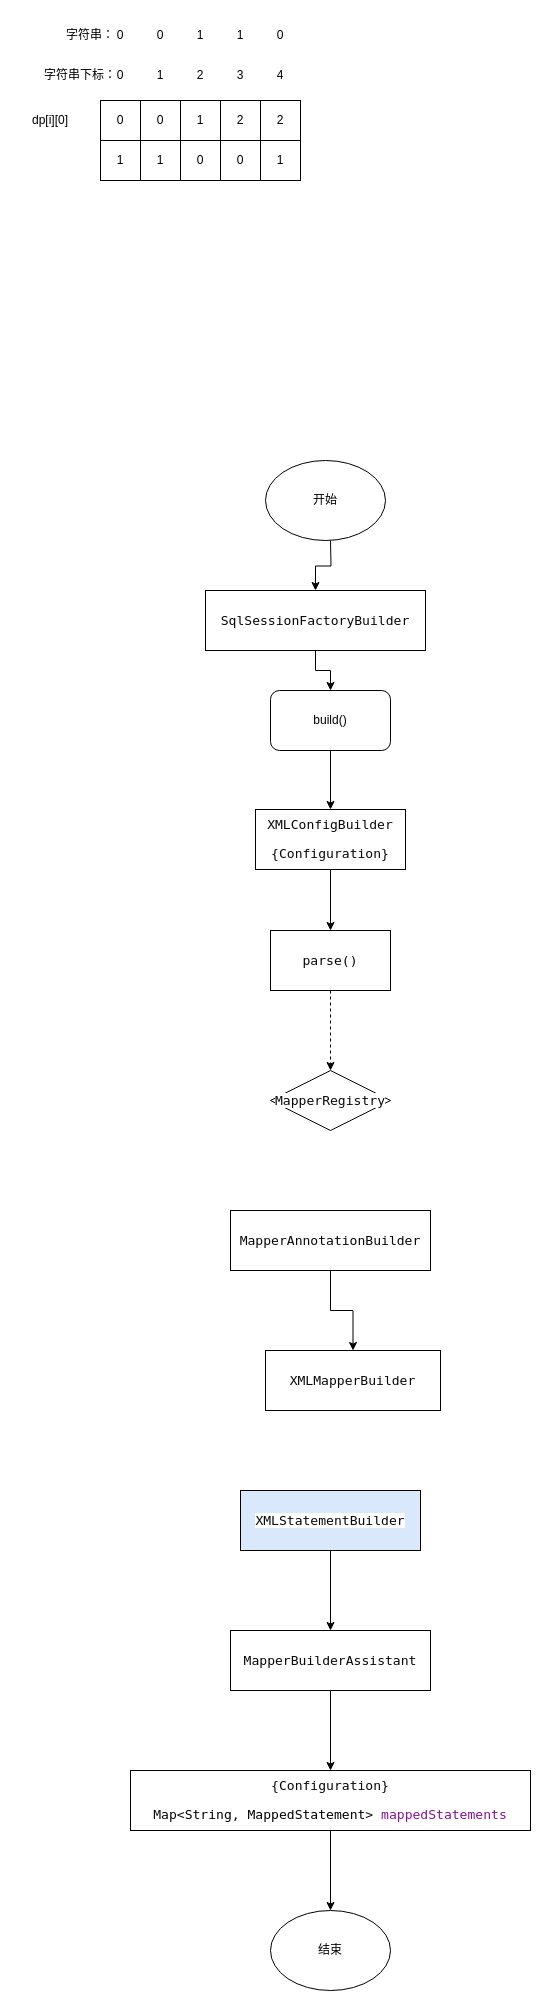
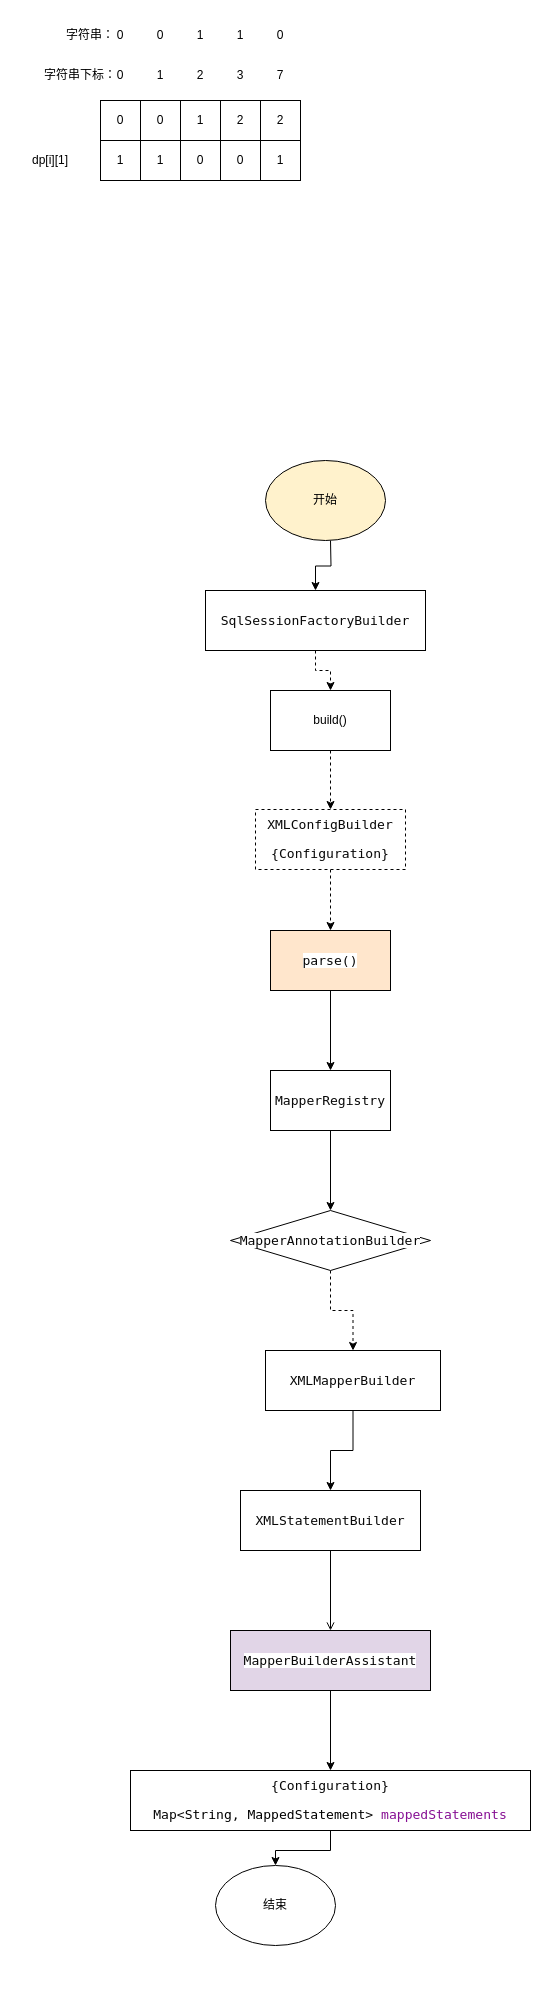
node "4": label "4" -> "7"
node "dp[i][0]": removed
node "dp[i][1]": added
node "开始": fillcolor #ffffff -> #fff2cc
edge "SqlSessionFactoryBuilder" -> "build()": style solid -> dashed
node "build()": shape rounded rectangle -> rectangle
edge "build()" -> "XMLConfigBuilder{Configuration}": style solid -> dashed
node "XMLConfigBuilder{Configuration}": style solid -> dashed
edge "XMLConfigBuilder{Configuration}" -> "parse()": style solid -> dashed
node "parse()": fillcolor #ffffff -> #ffe6cc
edge "parse()" -> "MapperRegistry": style dashed -> solid
node "MapperRegistry": shape diamond -> rectangle
edge "MapperRegistry" -> "MapperAnnotationBuilder": added
node "MapperAnnotationBuilder": shape rectangle -> diamond
edge "MapperAnnotationBuilder" -> "XMLMapperBuilder": style solid -> dashed
edge "XMLMapperBuilder" -> "XMLStatementBuilder": added
node "XMLStatementBuilder": fillcolor #dae8fc -> #ffffff
edge "XMLStatementBuilder" -> "MapperBuilderAssistant": arrowhead classic -> open
node "MapperBuilderAssistant": fillcolor #ffffff -> #e1d5e7
node "结束": moved (331, 1951) -> (276, 1906)
